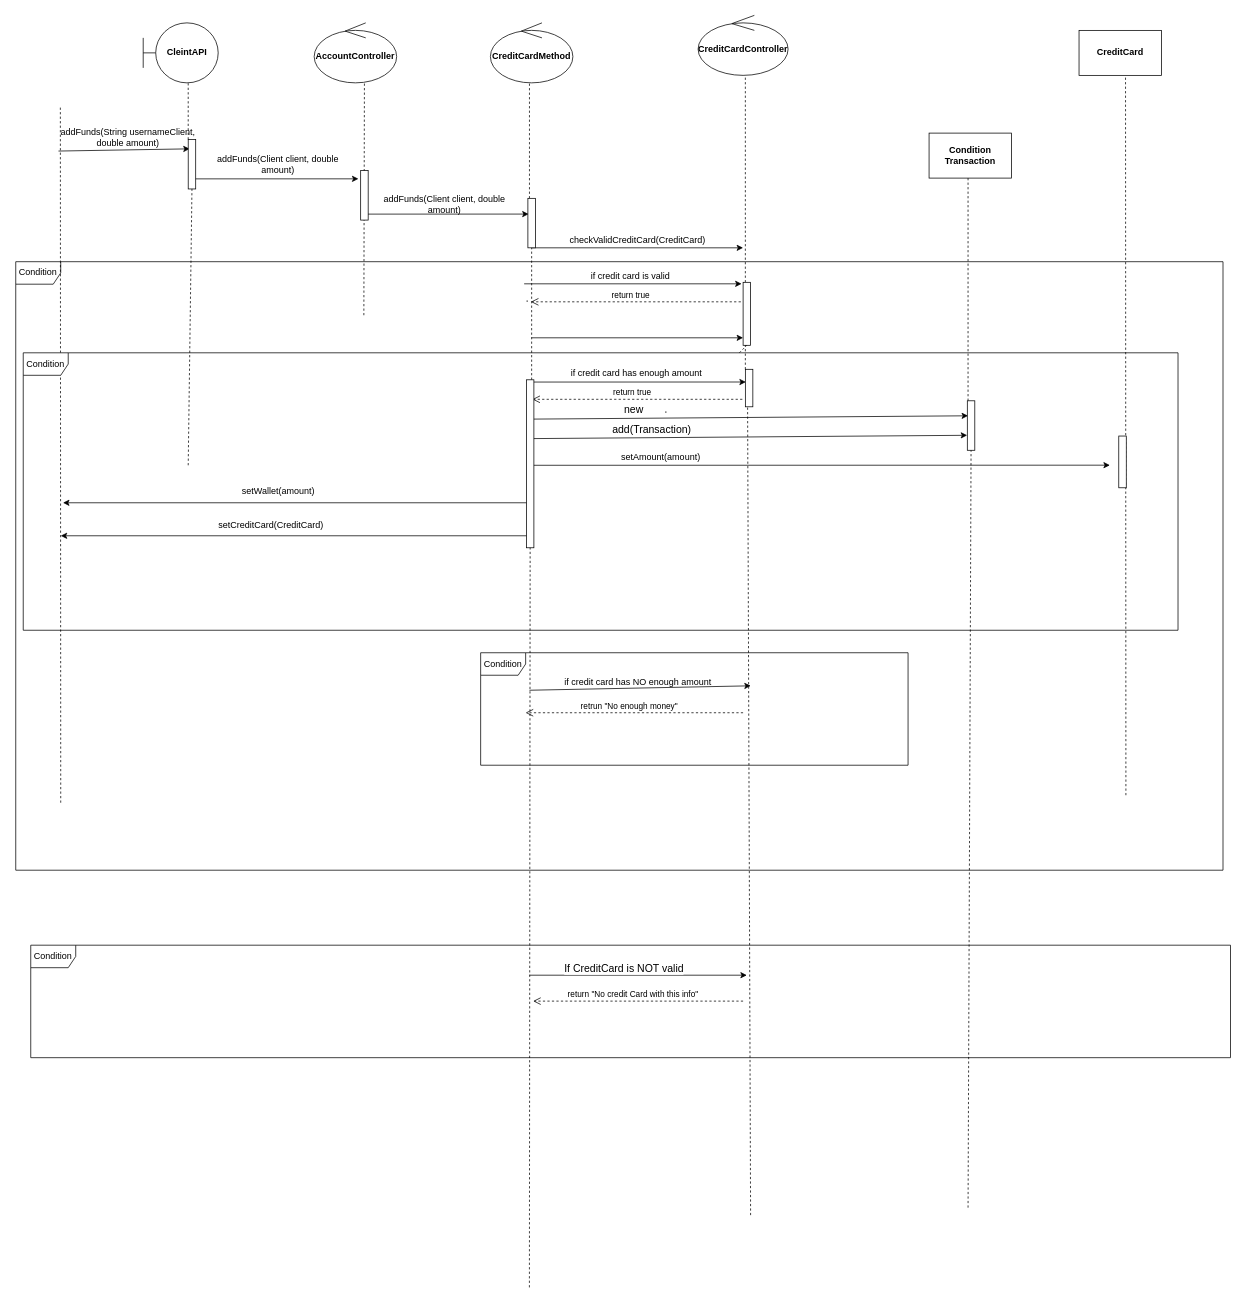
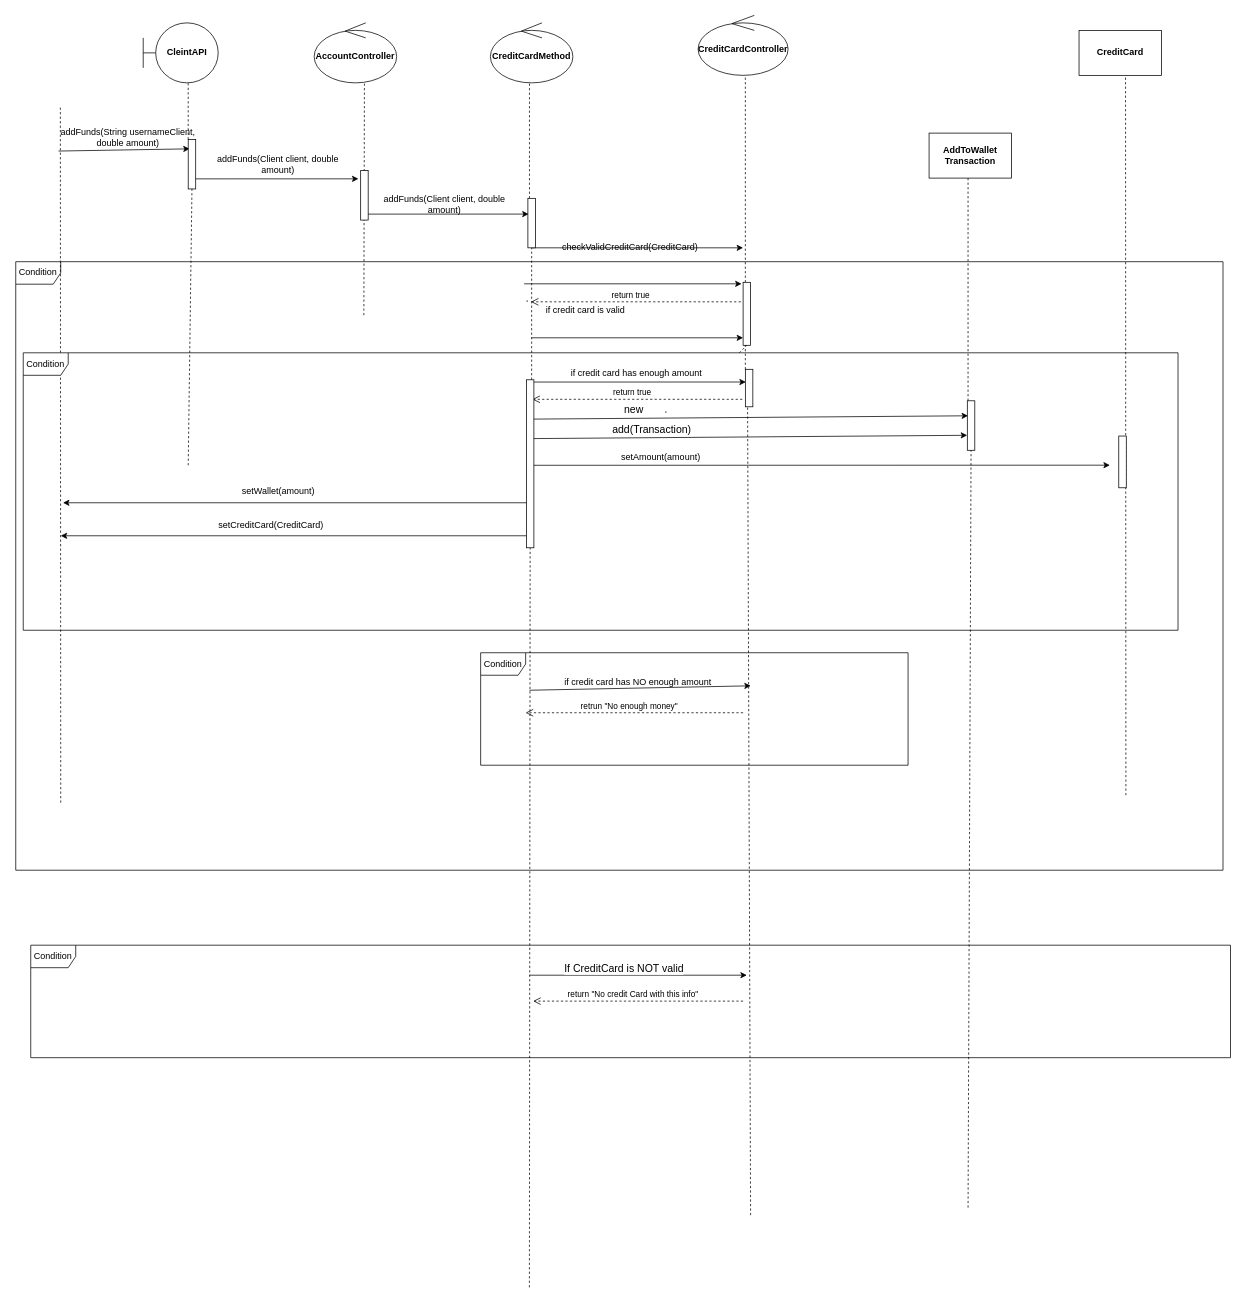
node "Condition Transaction": label "Condition Transaction" -> "AddToWallet Transaction"
node "checkValidCreditCard(CreditCard)": moved (637, 240) -> (630, 248)
node "if credit card is valid": moved (630, 276) -> (585, 310)
